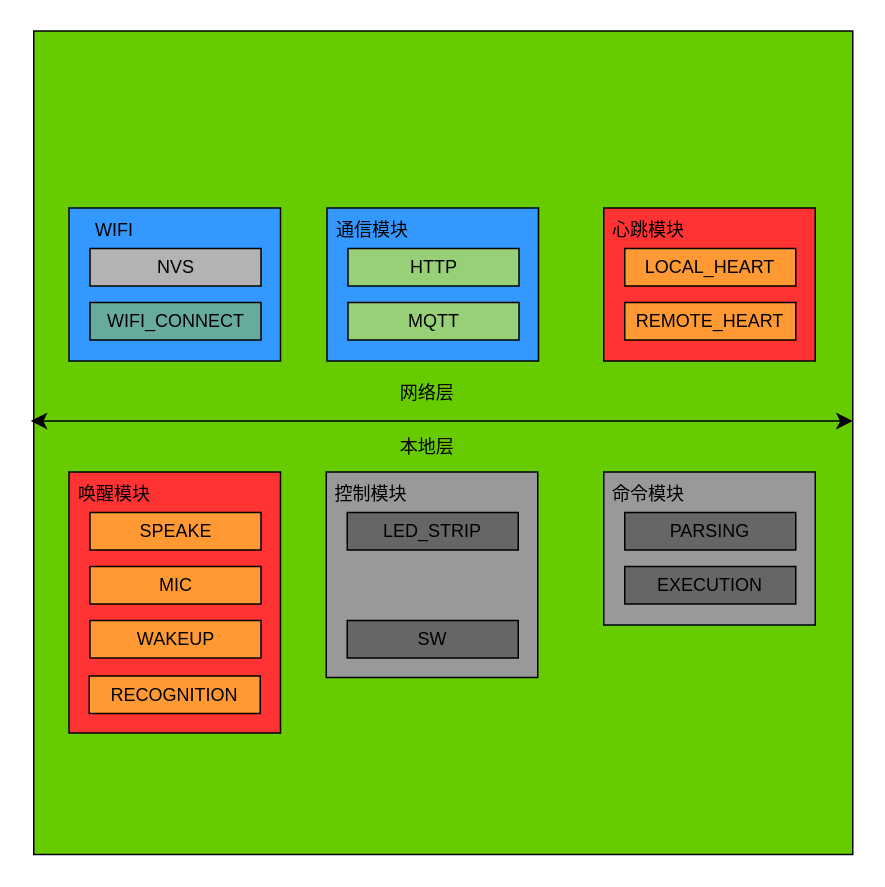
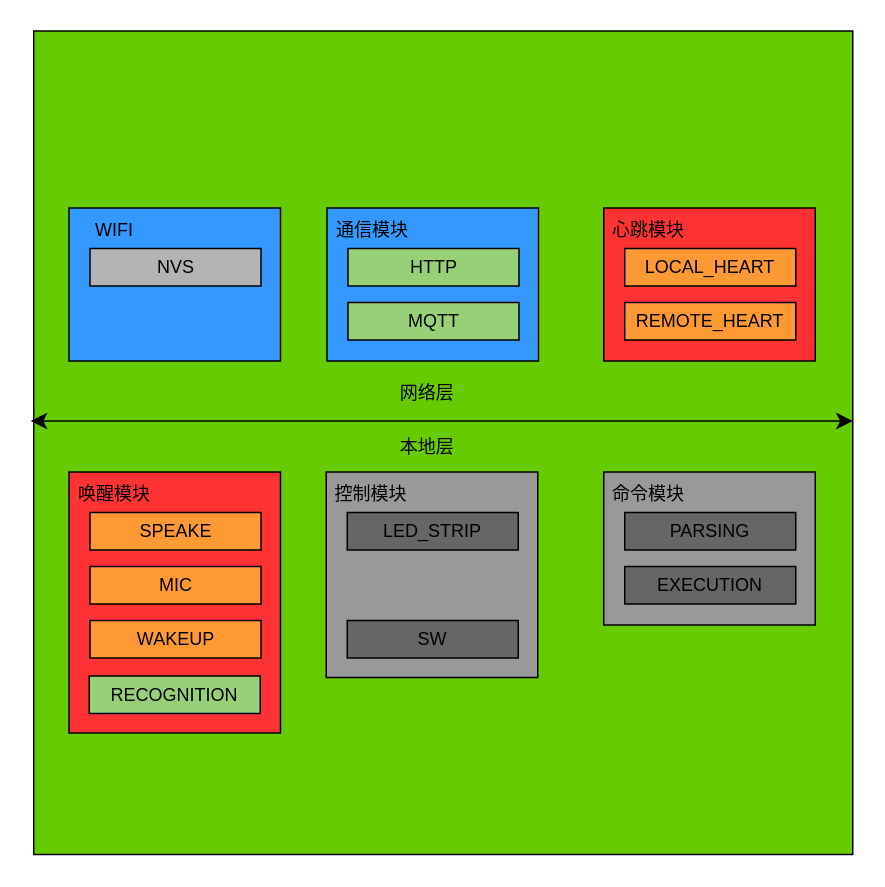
node "WIFI_CONNECT": removed
node "RECOGNITION": fillcolor #ff9933 -> #97d077
